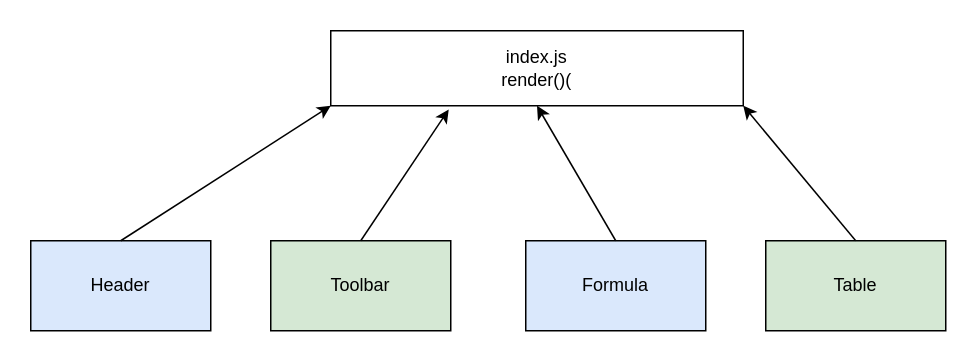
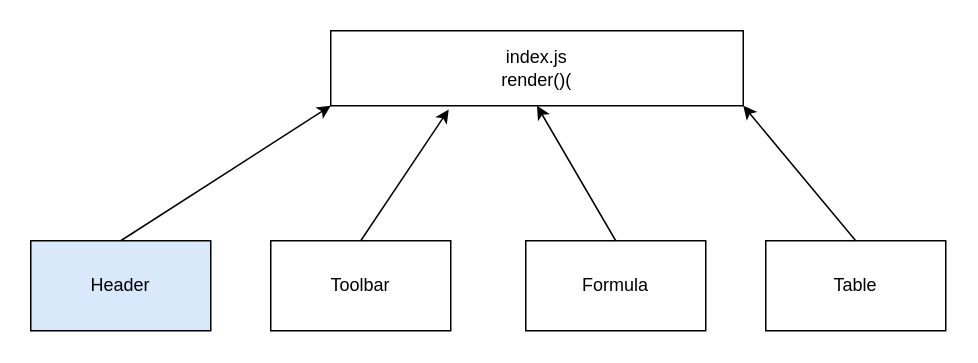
node "Toolbar": fillcolor #d5e8d4 -> #ffffff
node "Formula": fillcolor #dae8fc -> #ffffff
node "Table": fillcolor #d5e8d4 -> #ffffff
